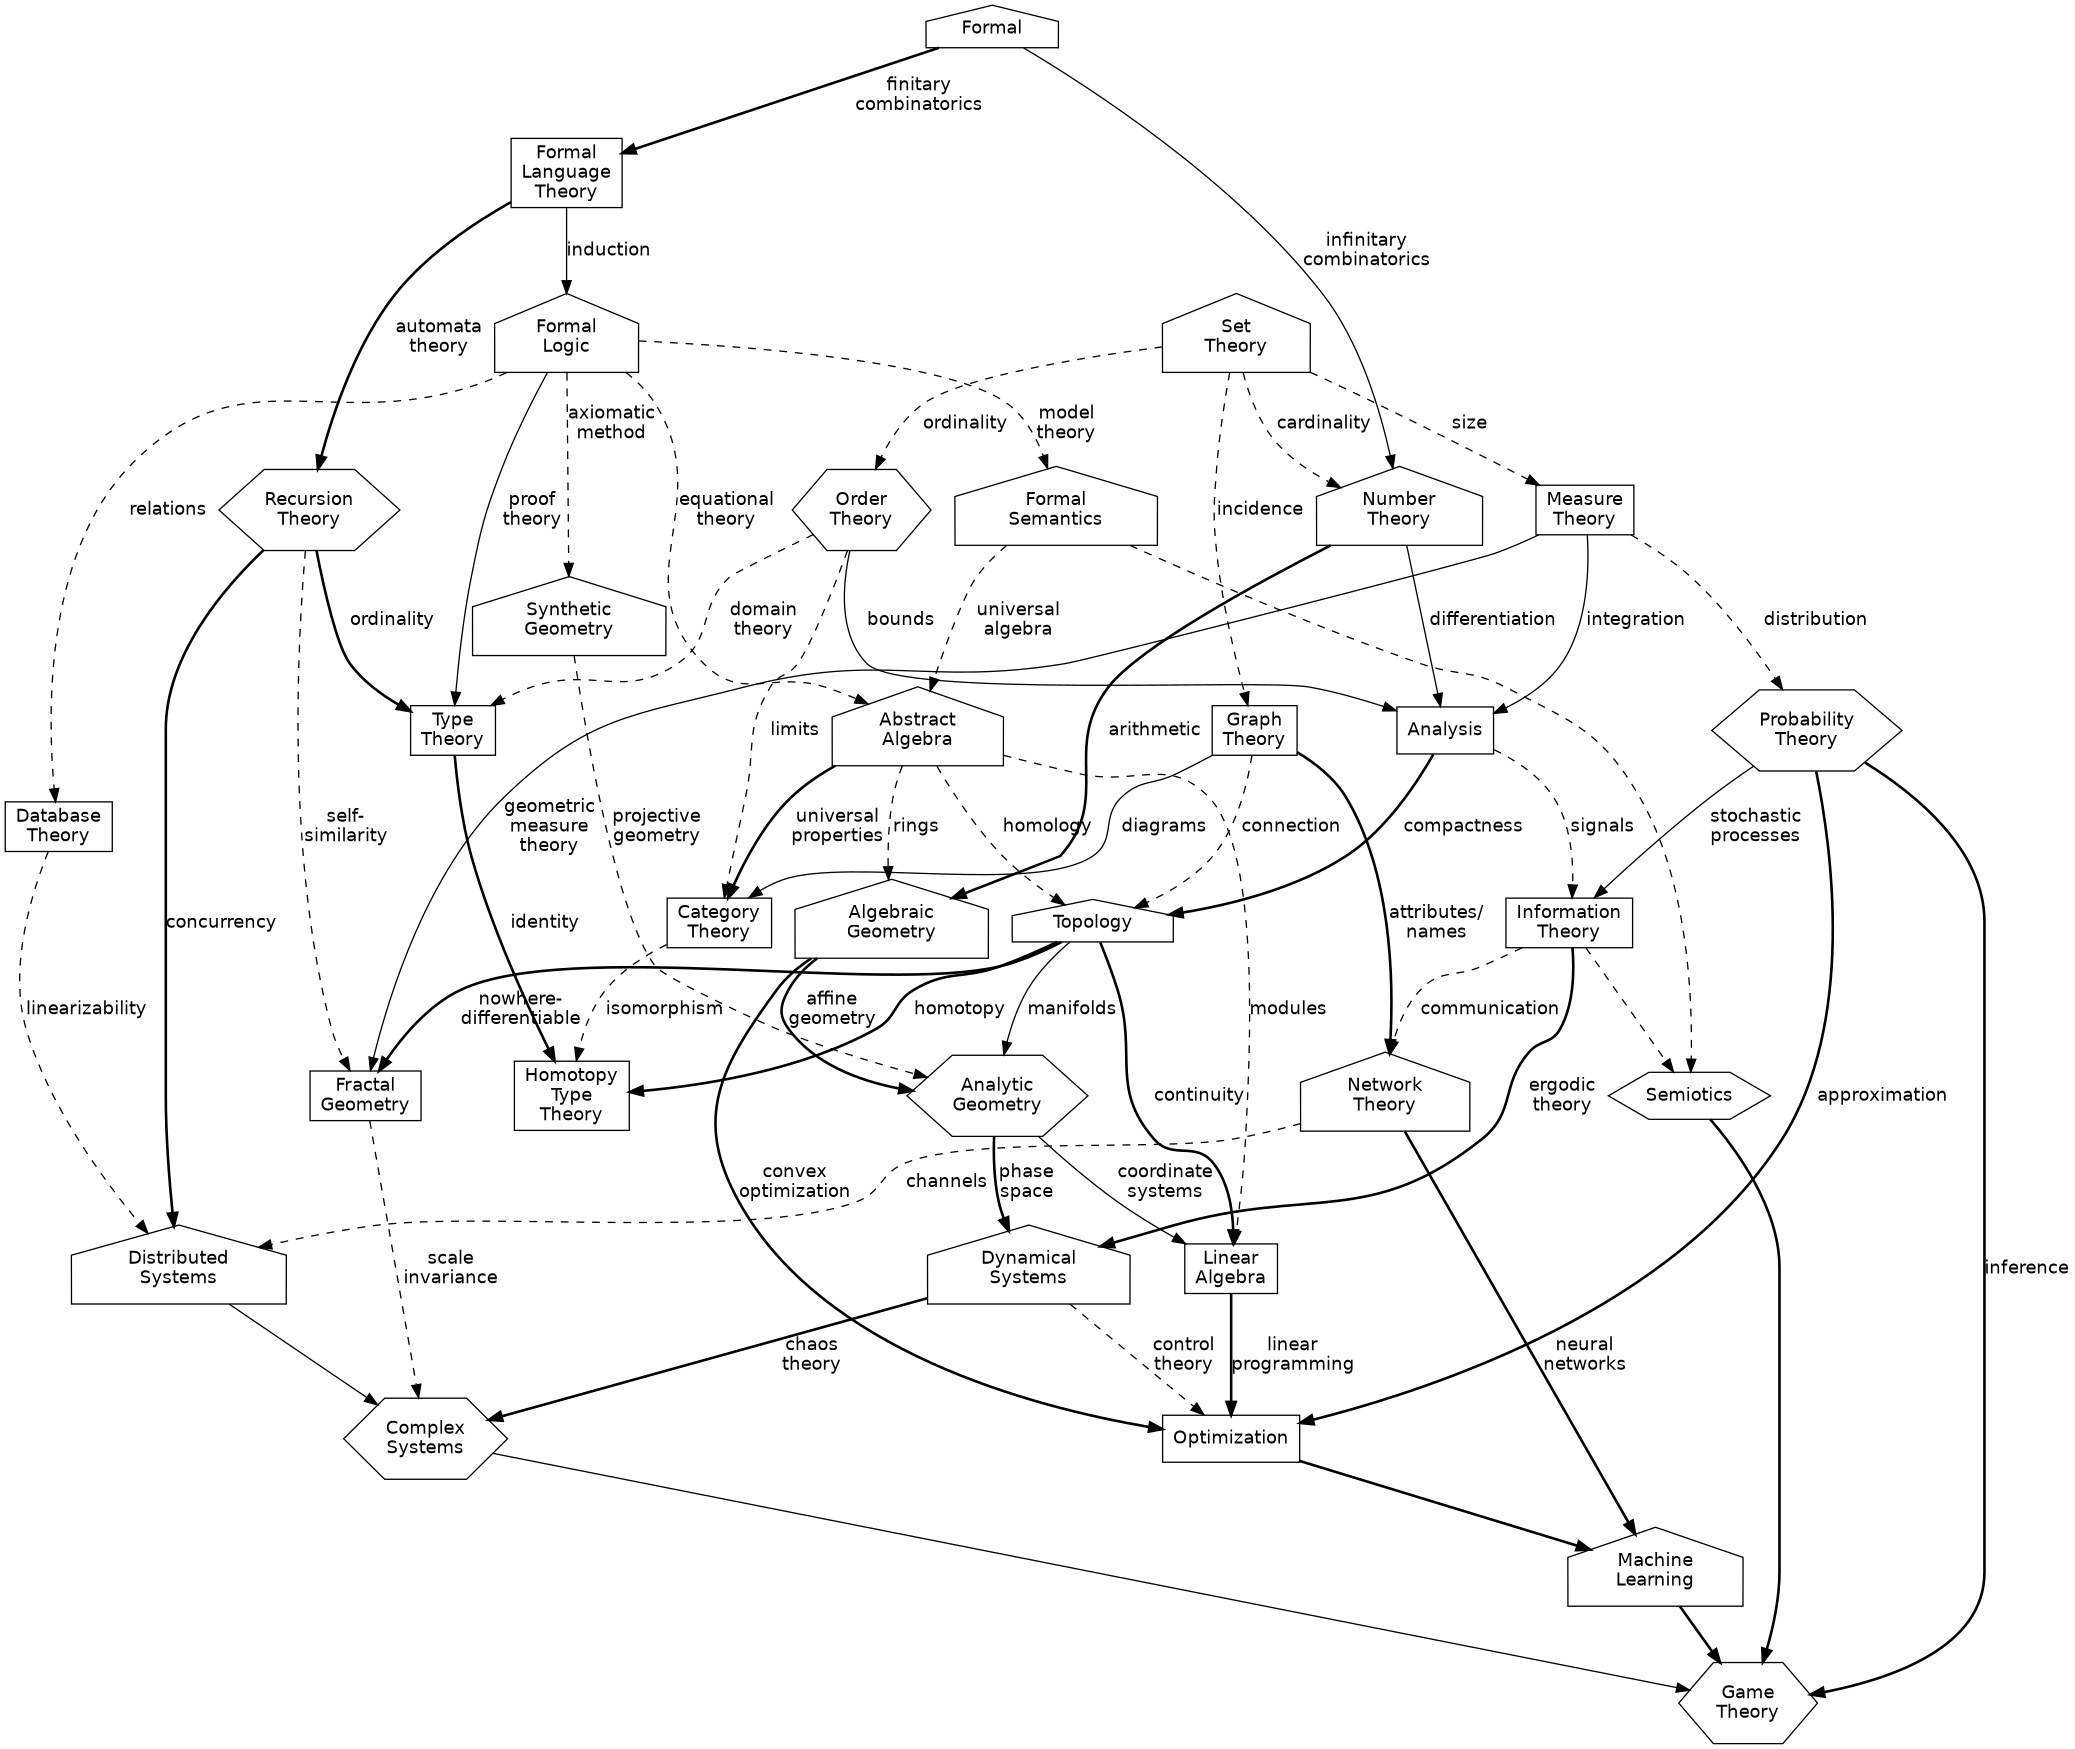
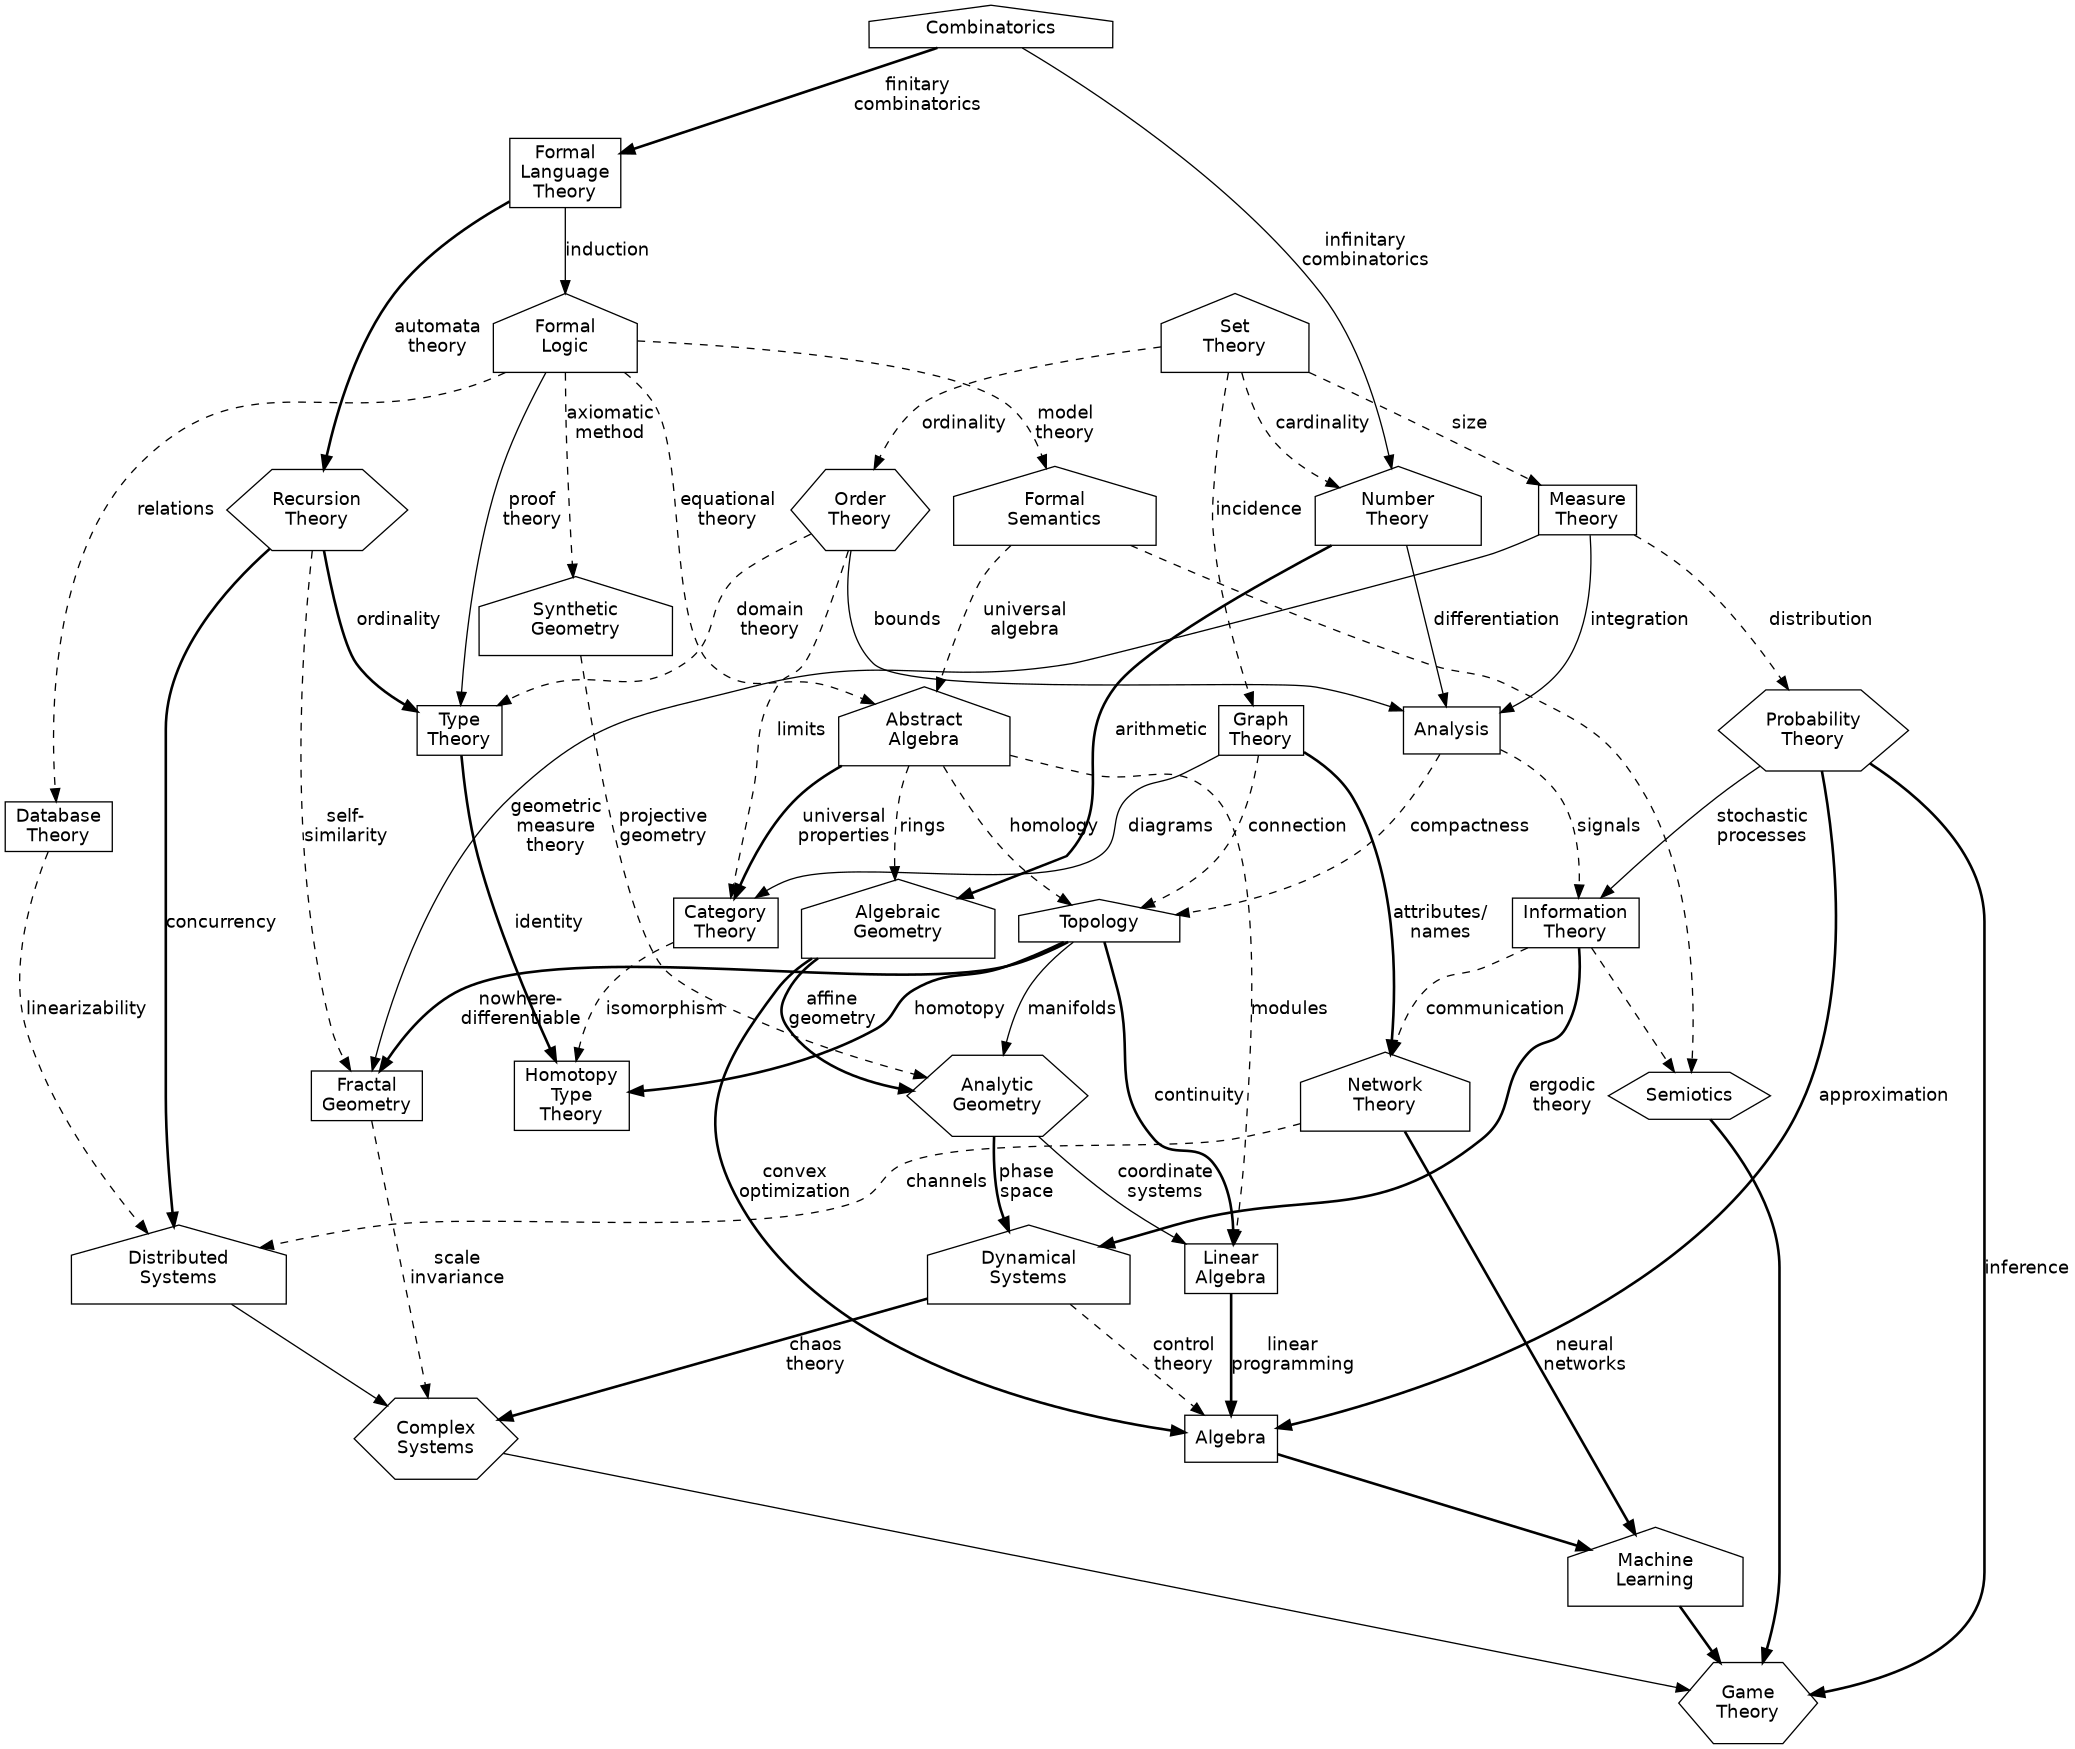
node "Formal": label "Formal" -> "Combinatorics"
edge "Analysis" -> "Topology": style bold -> dashed
node "Optimization": label "Optimization" -> "Algebra"
